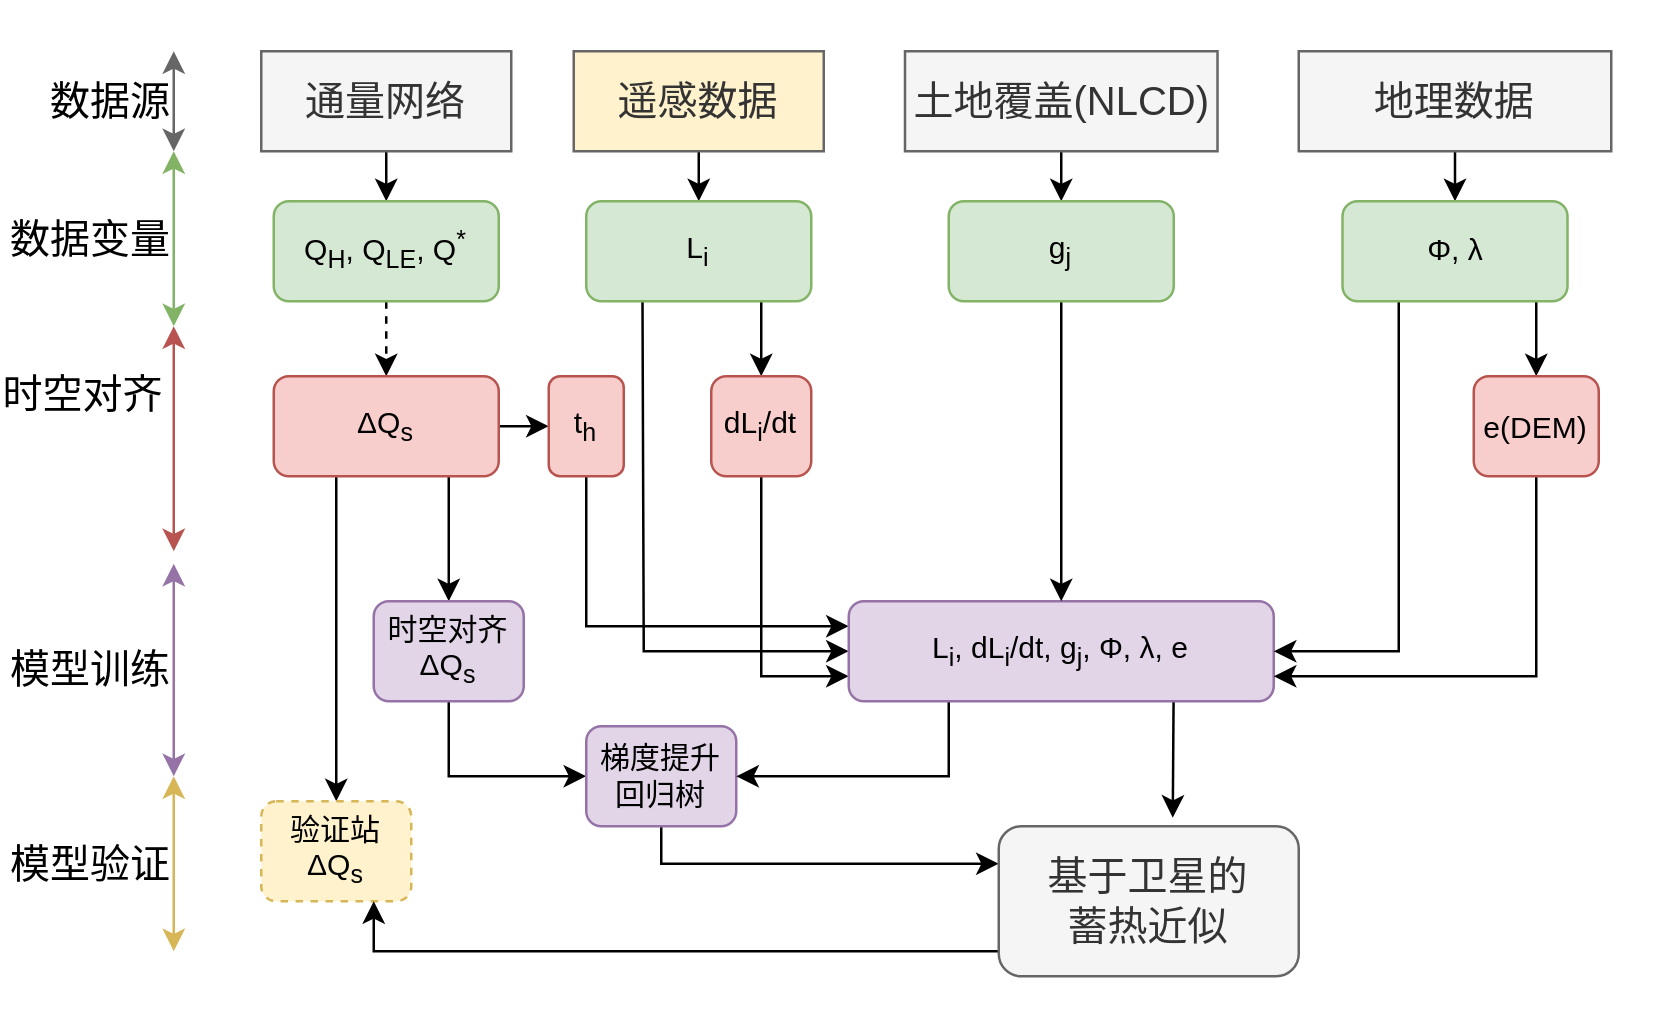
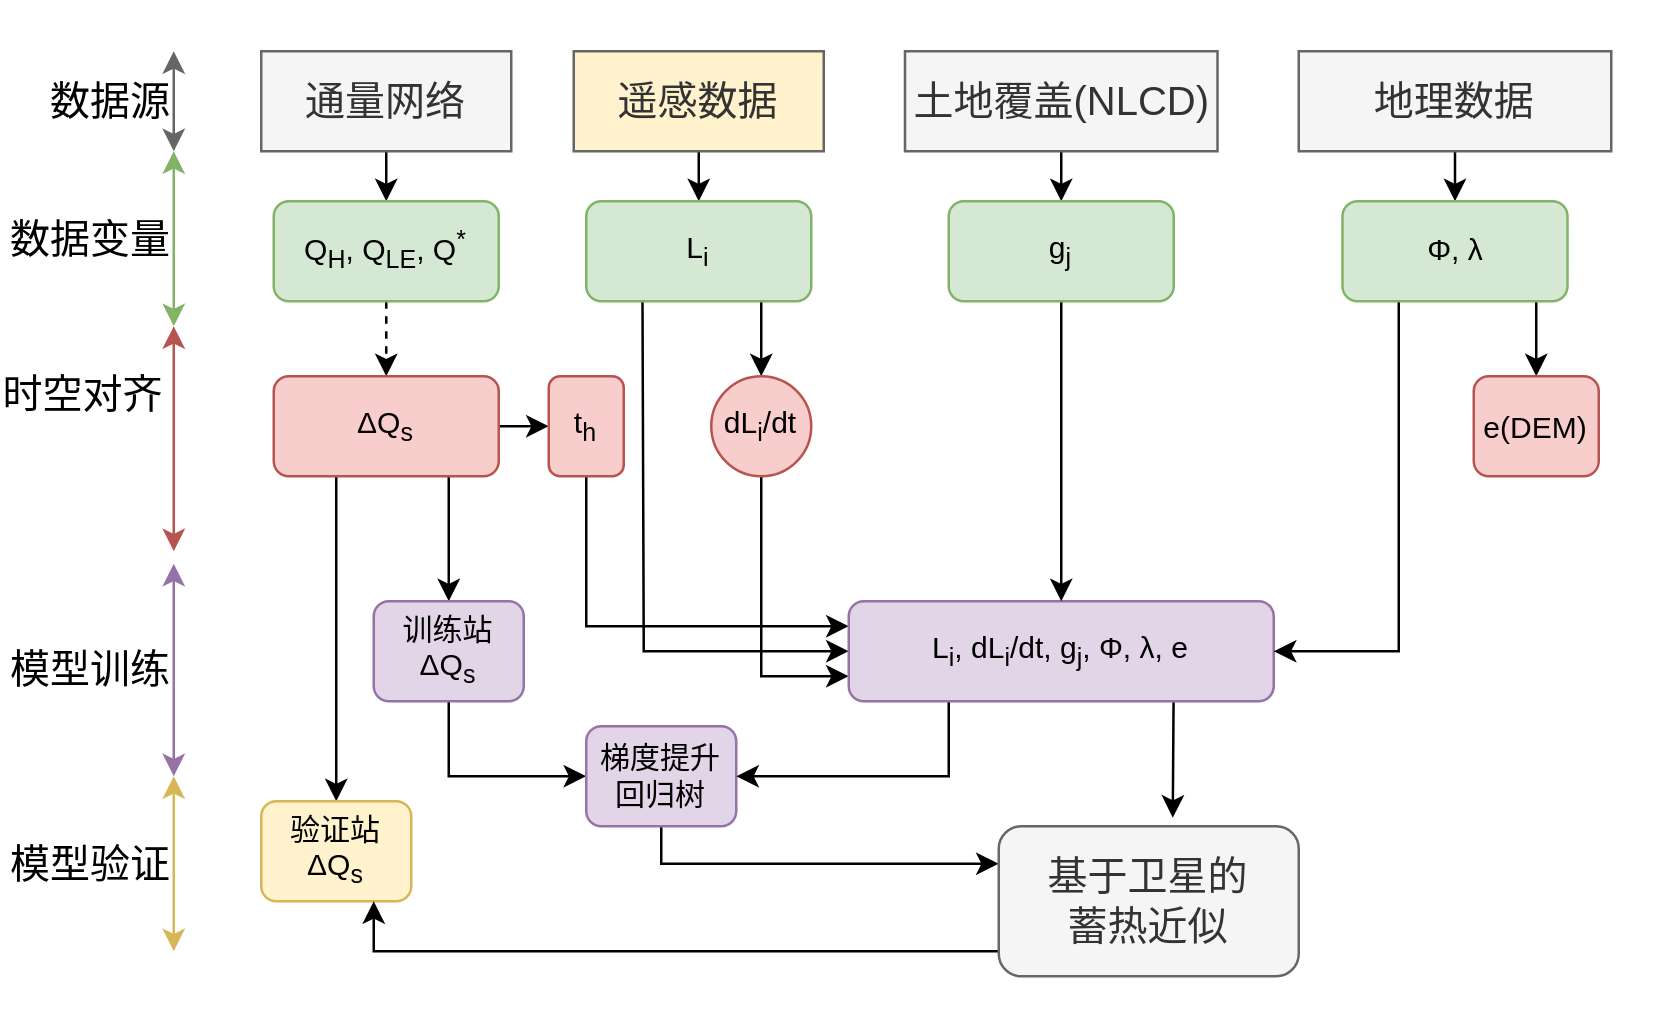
node "dLi/dt": shape rounded rectangle -> ellipse
node "时空对齐 ΔQs": label "时空对齐 ΔQs" -> "训练站 ΔQs"
edge "e(DEM)" -> "Li, dLi/dt, gj, Φ, λ, e": removed
node "验证站 ΔQs": style dashed -> solid
